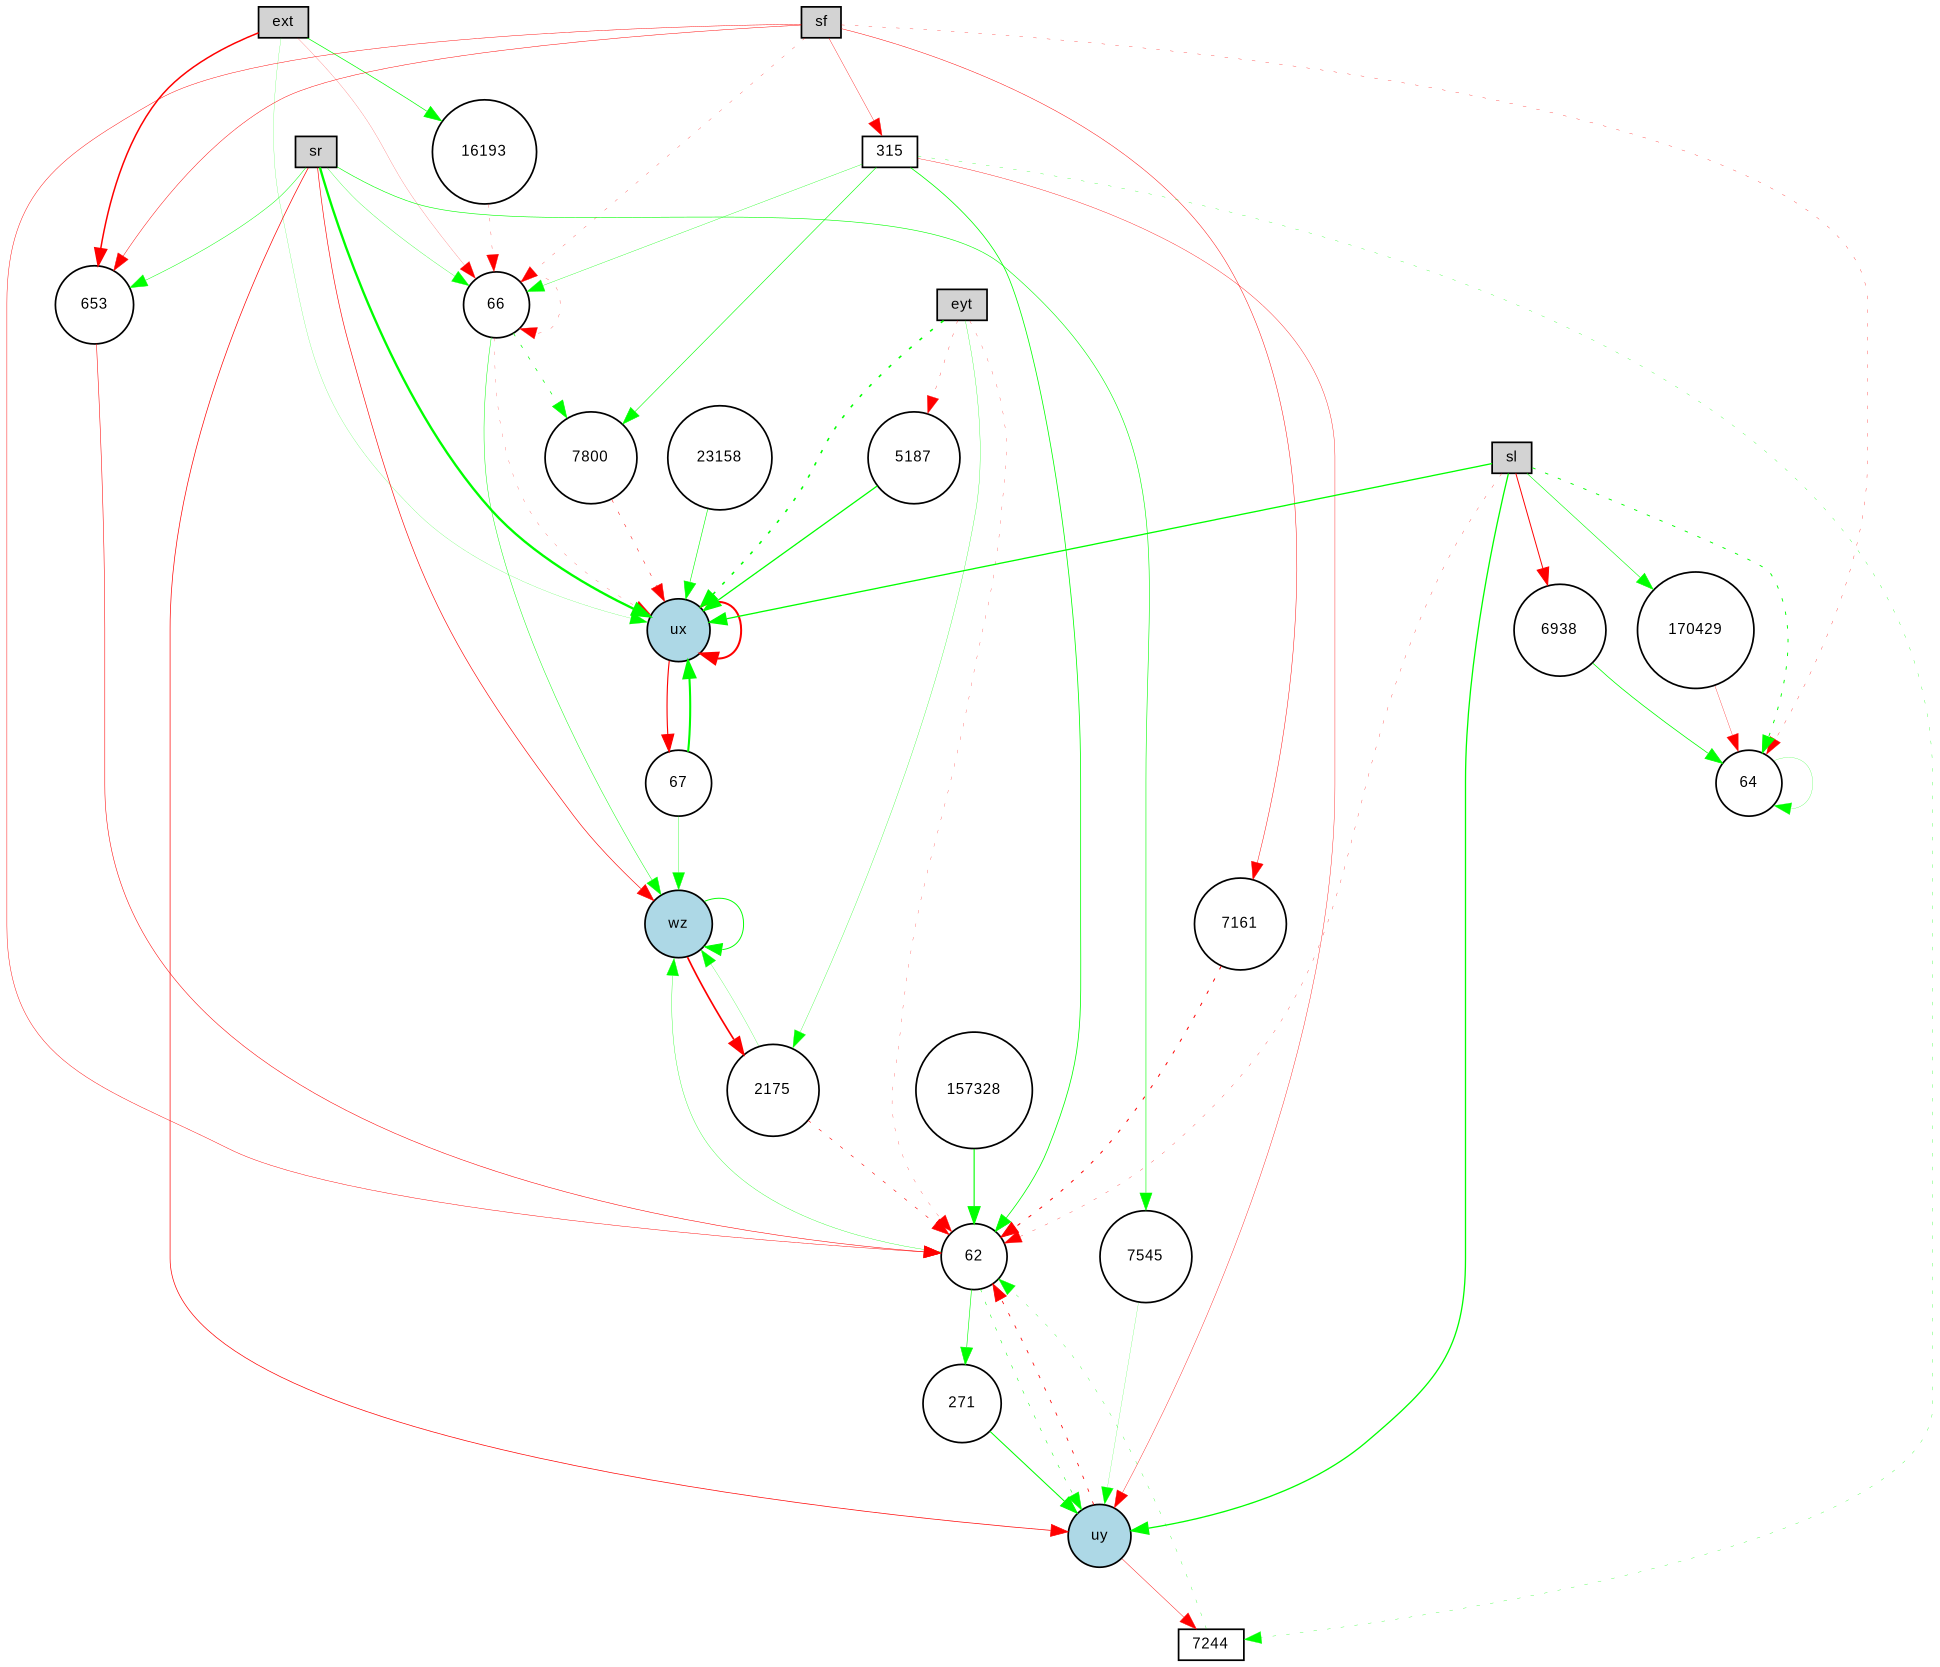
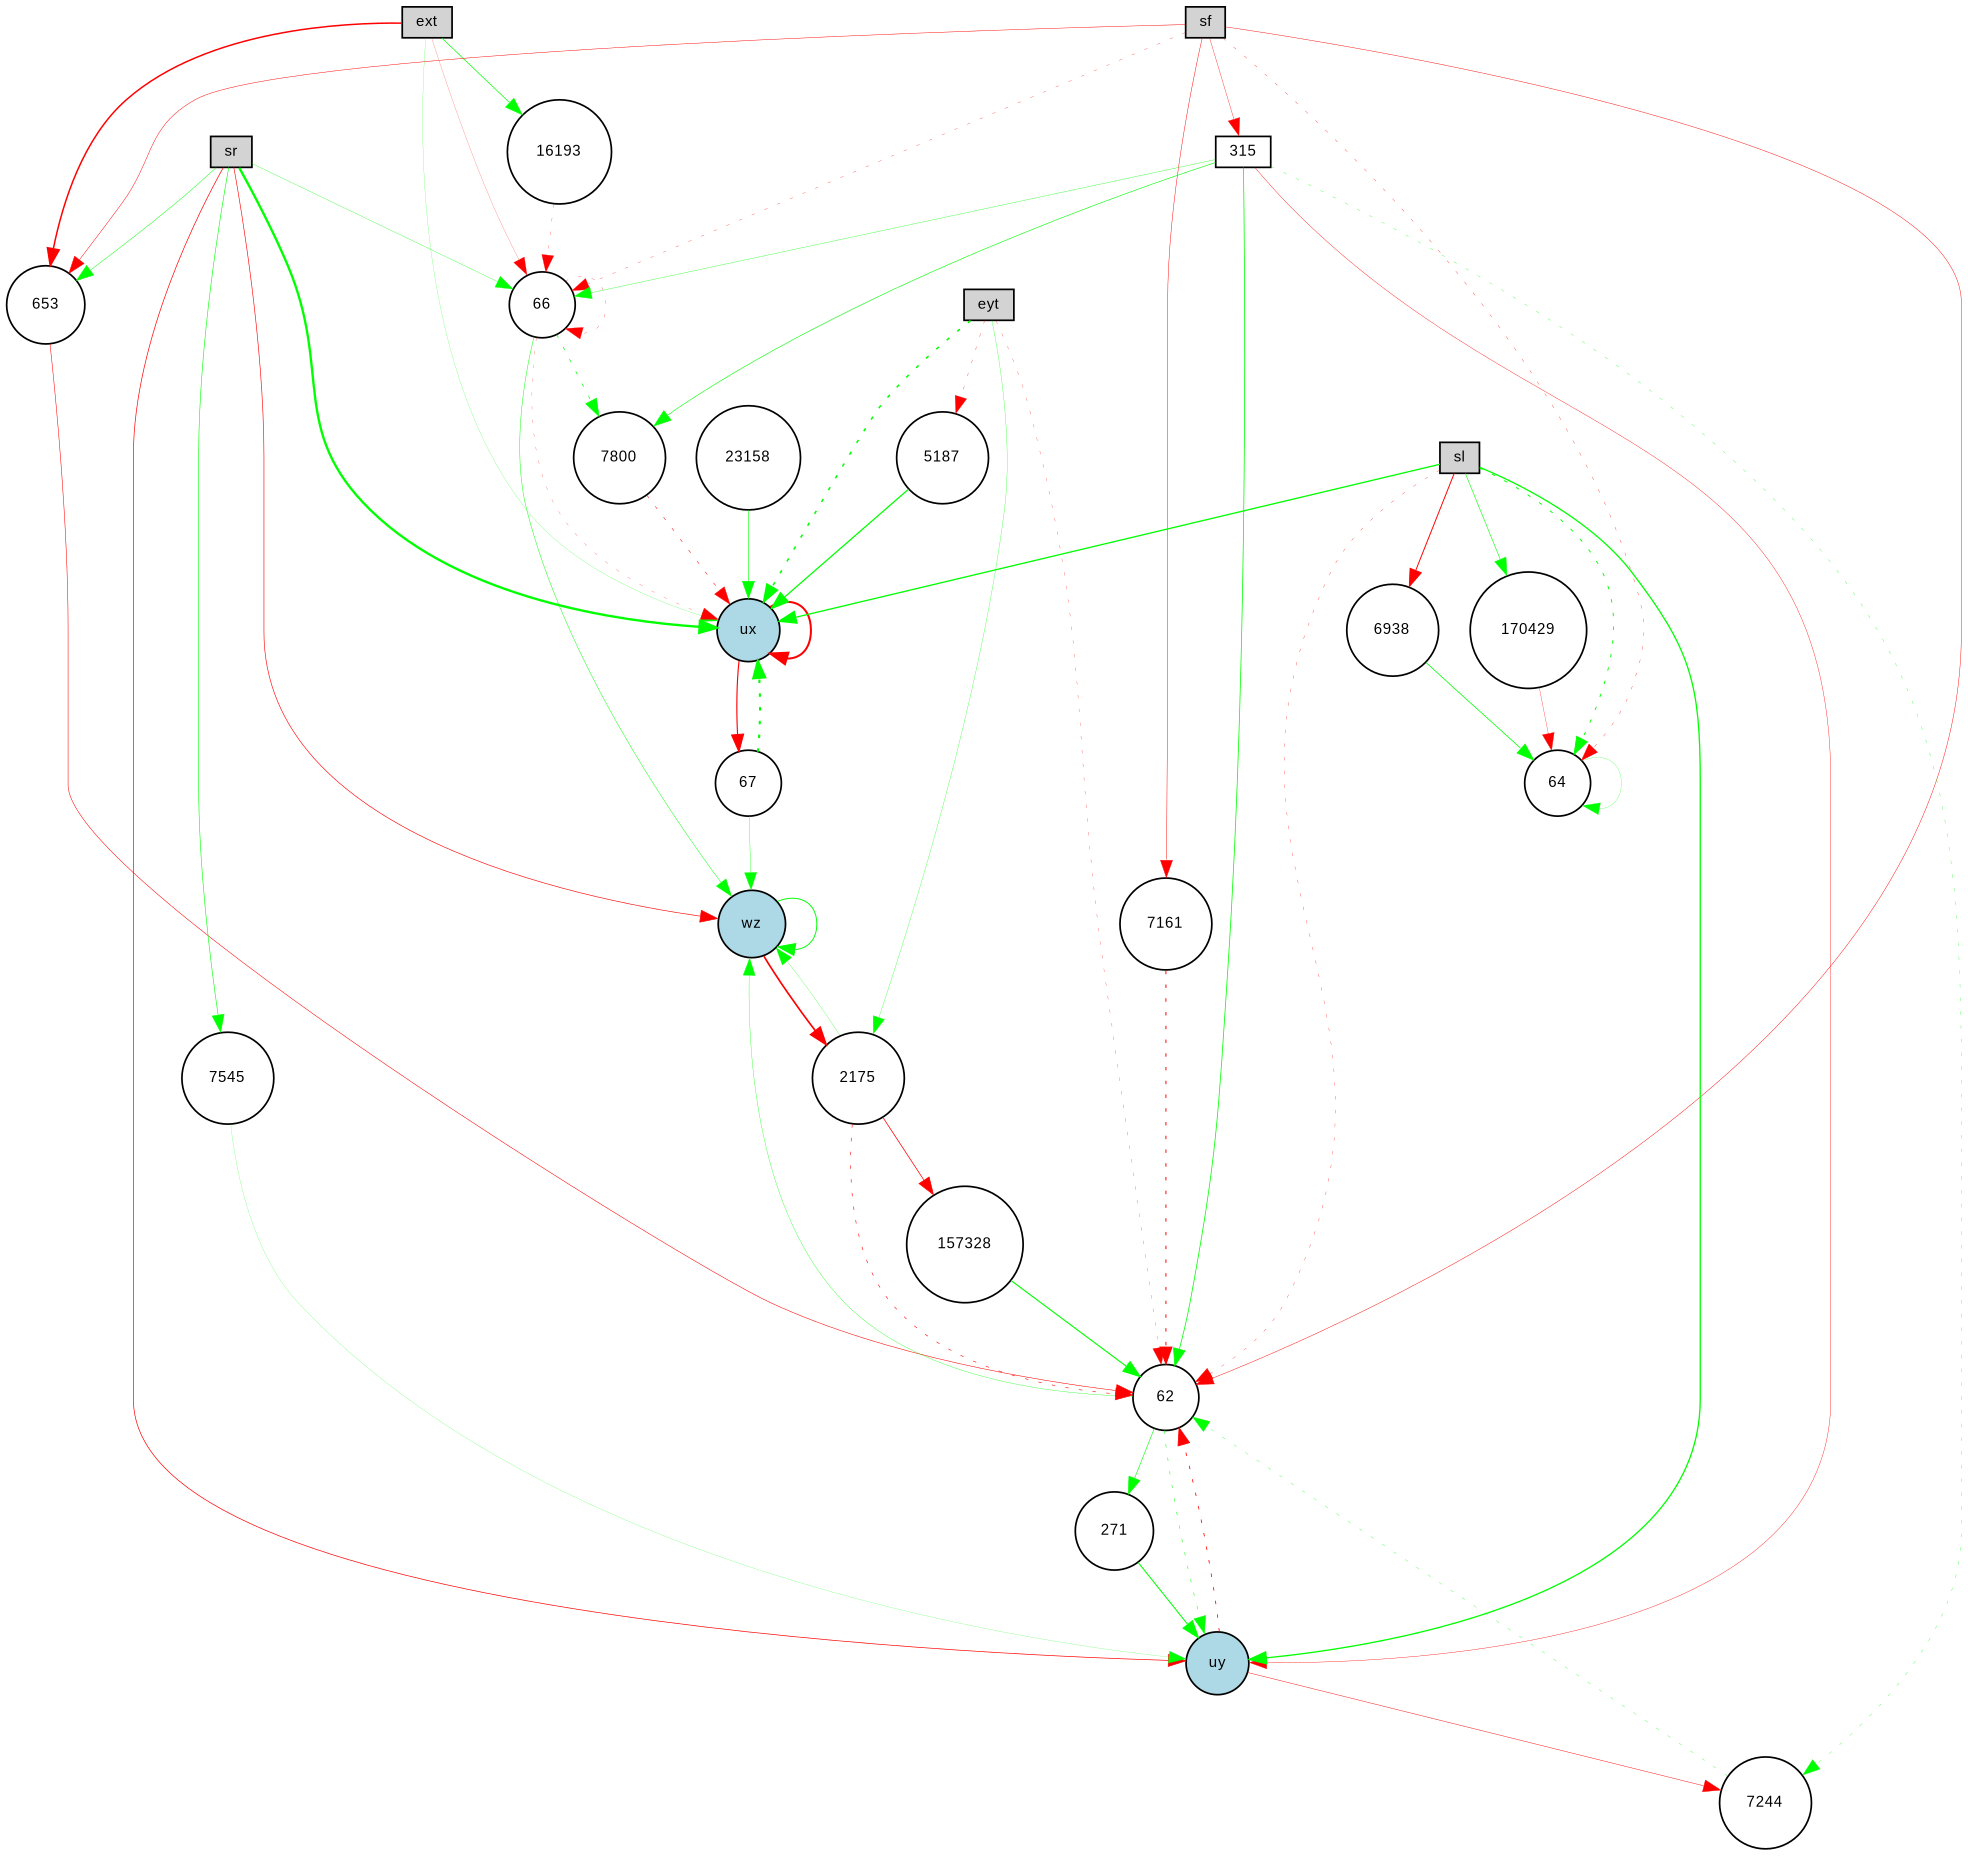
edge "67" -> "ux": style solid -> dotted
edge "2175" -> "157328": added
node "7244": shape box -> circle
